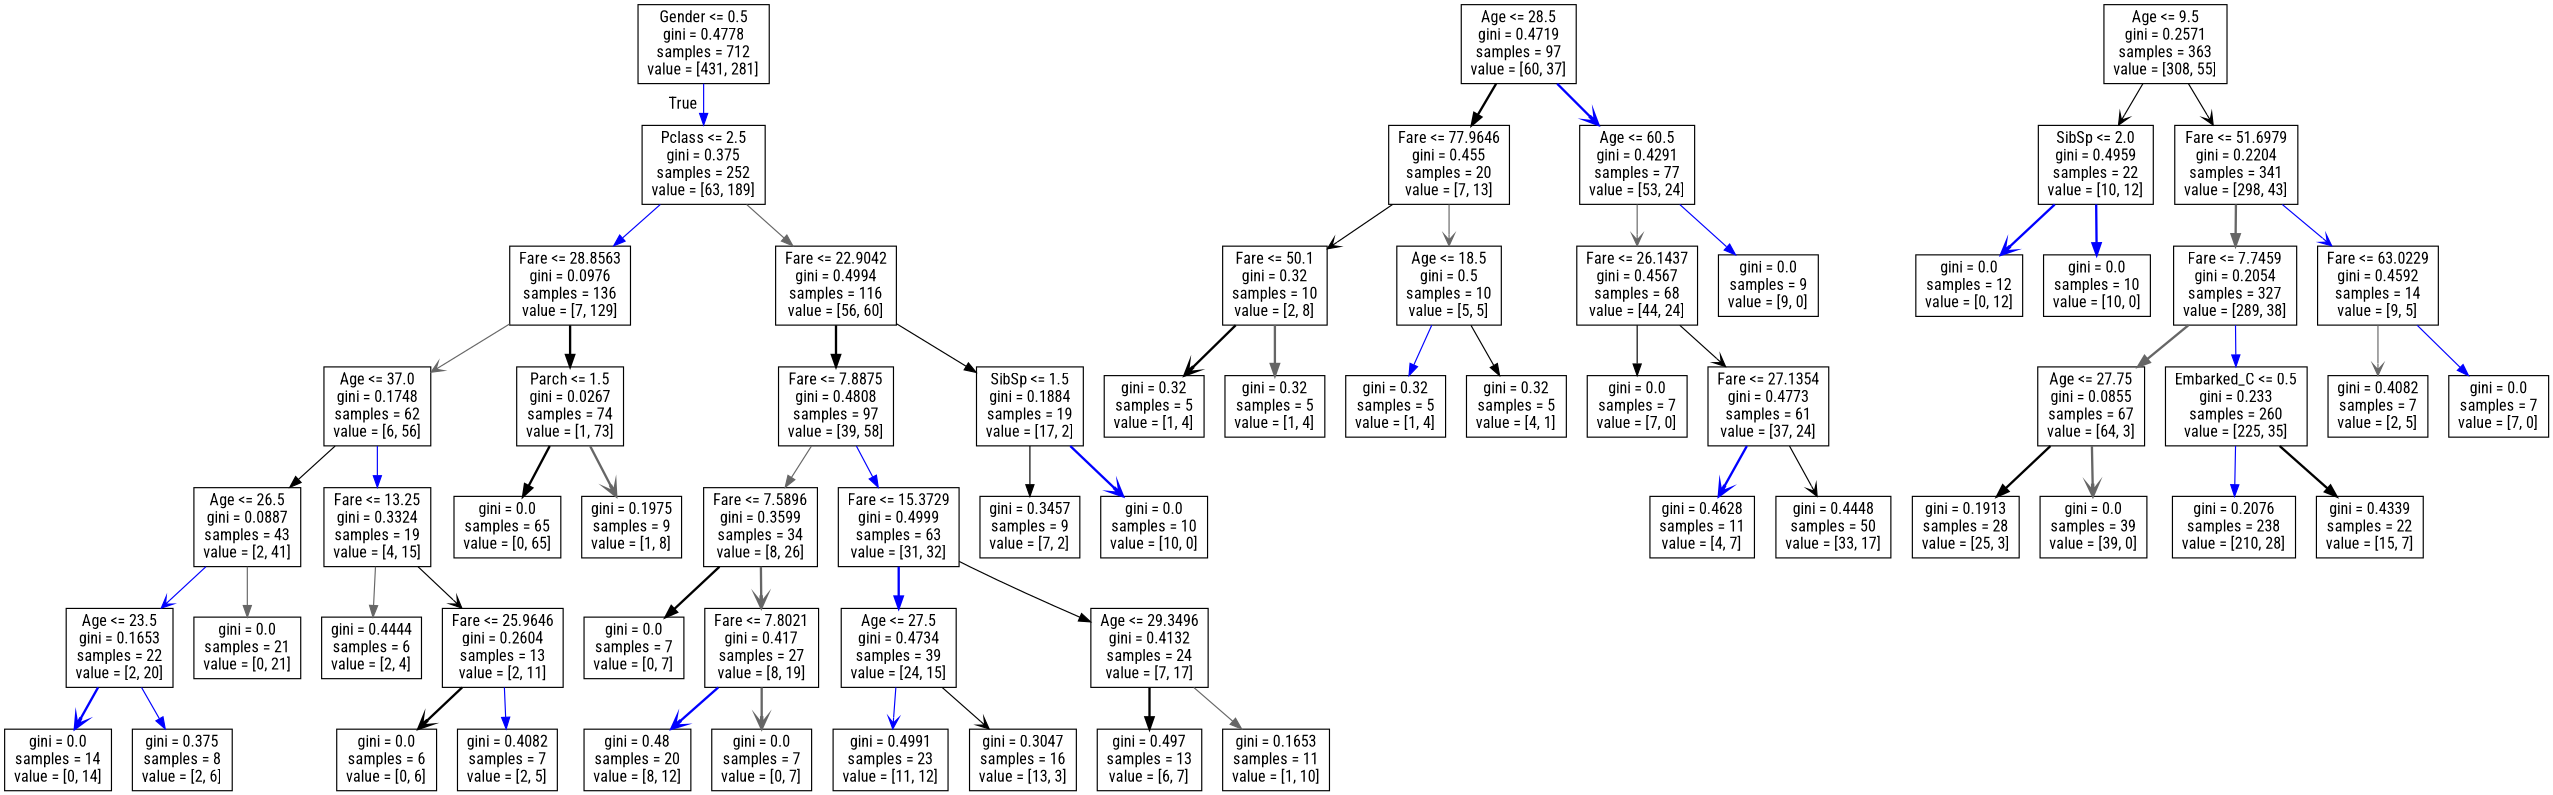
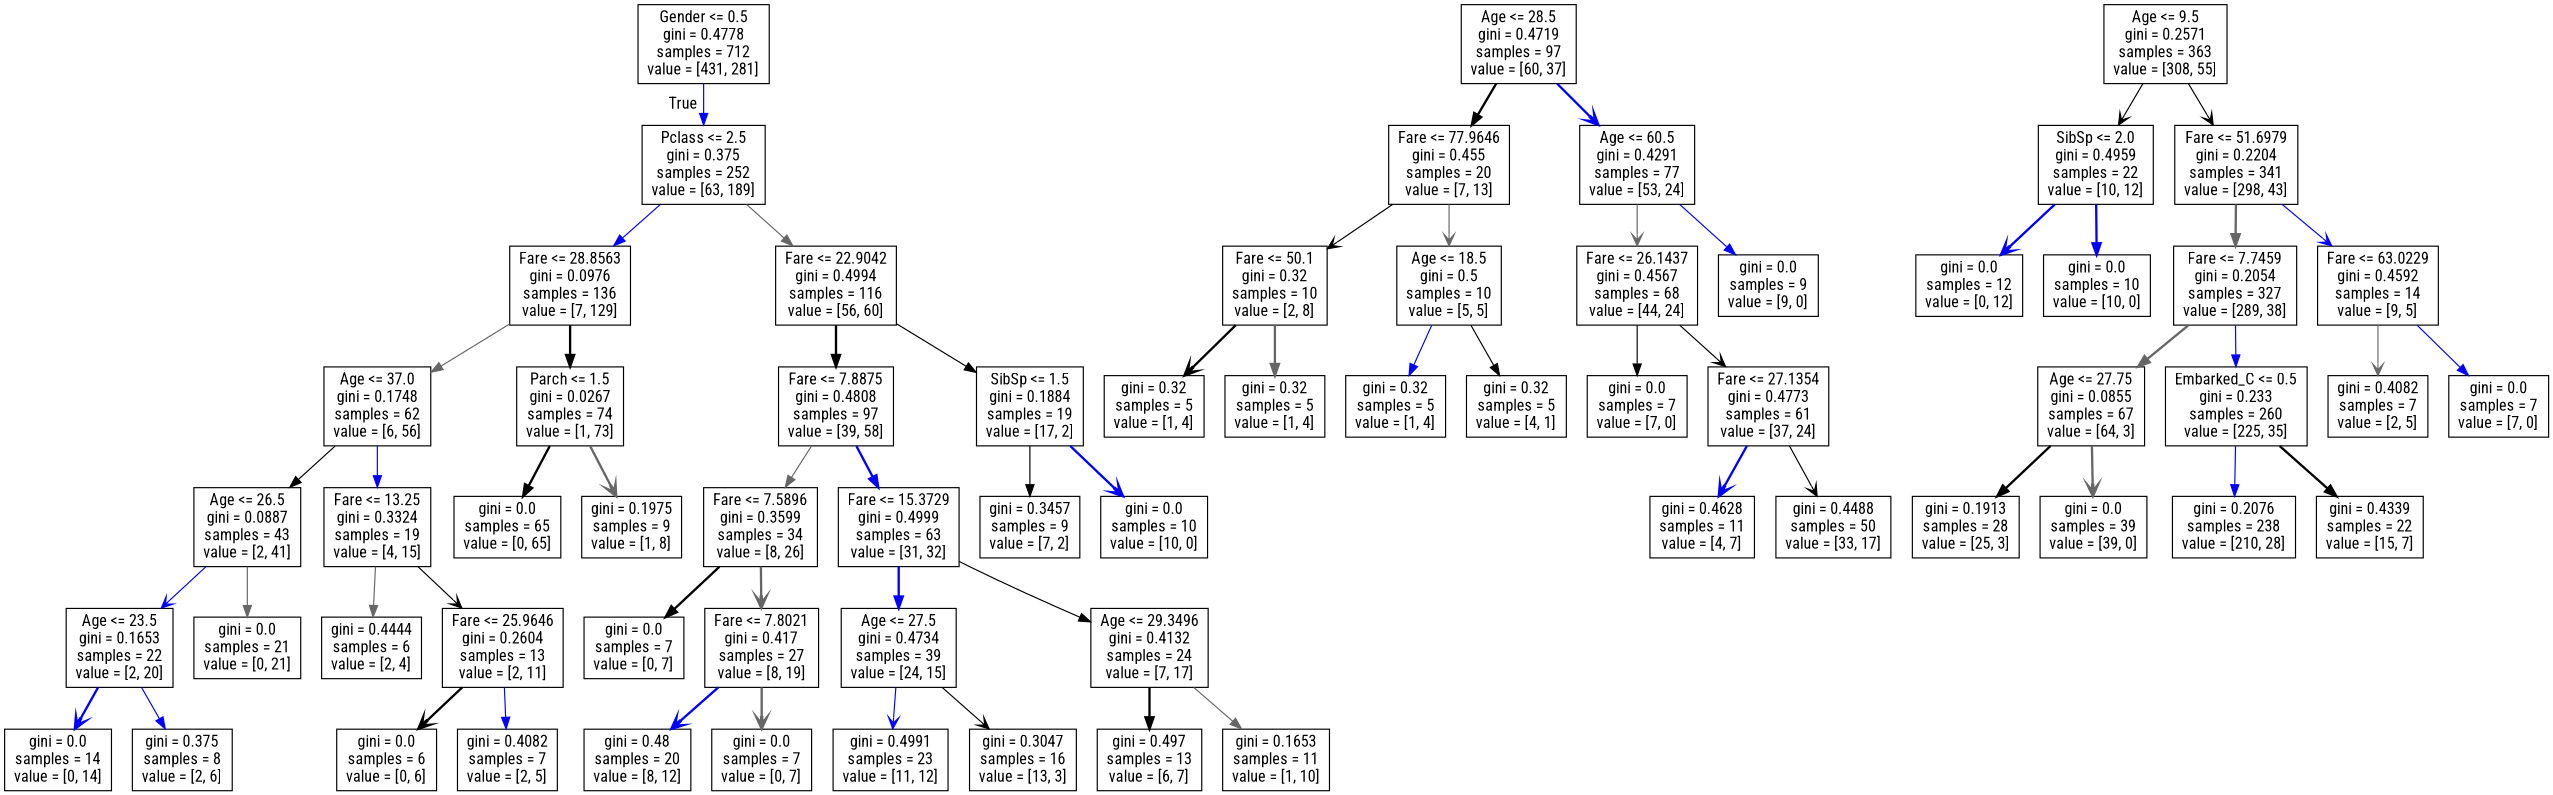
edge "Fare <= 28.8563 gini = 0.0976 samples = 136 value = [7, 129]" -> "Age <= 37.0 gini = 0.1748 samples = 62 value = [6, 56]": arrowhead vee -> normal
edge "Fare <= 7.8875 gini = 0.4808 samples = 97 value = [39, 58]" -> "Fare <= 15.3729 gini = 0.4999 samples = 63 value = [31, 32]": style solid -> bold
node "gini = 0.4448 samples = 50 value = [33, 17]": label "gini = 0.4448 samples = 50 value = [33, 17]" -> "gini = 0.4488 samples = 50 value = [33, 17]"
